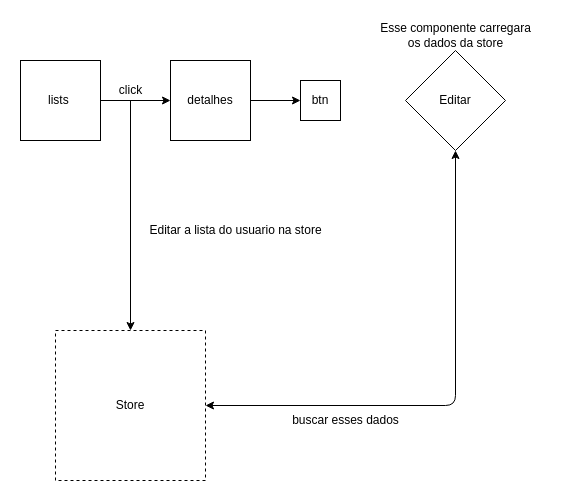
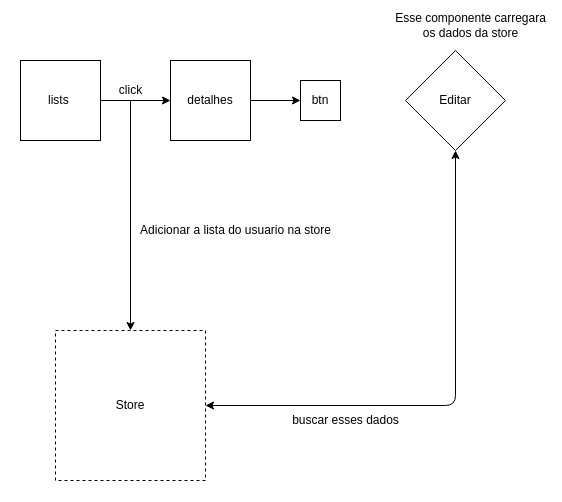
node "Esse componente carregara os dados da store": moved (456, 36) -> (471, 26)
node "Editar a lista do usuario na store": label "Editar a lista do usuario na store" -> "Adicionar a lista do usuario na store"
